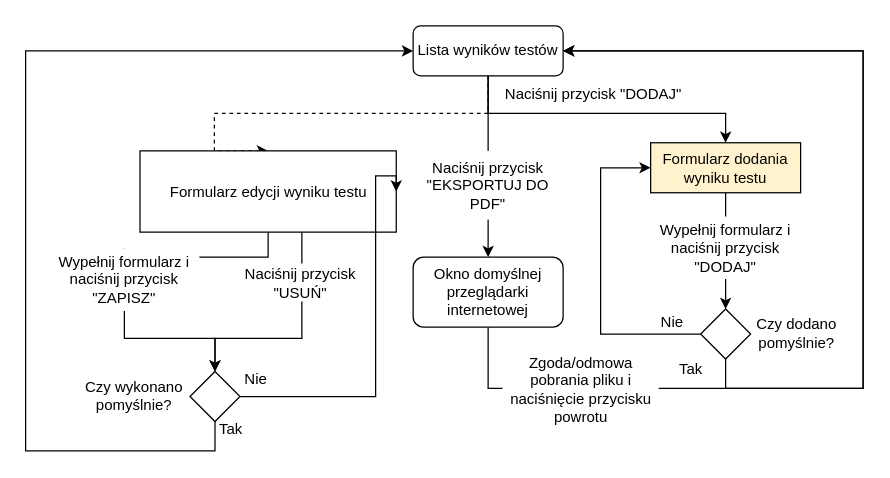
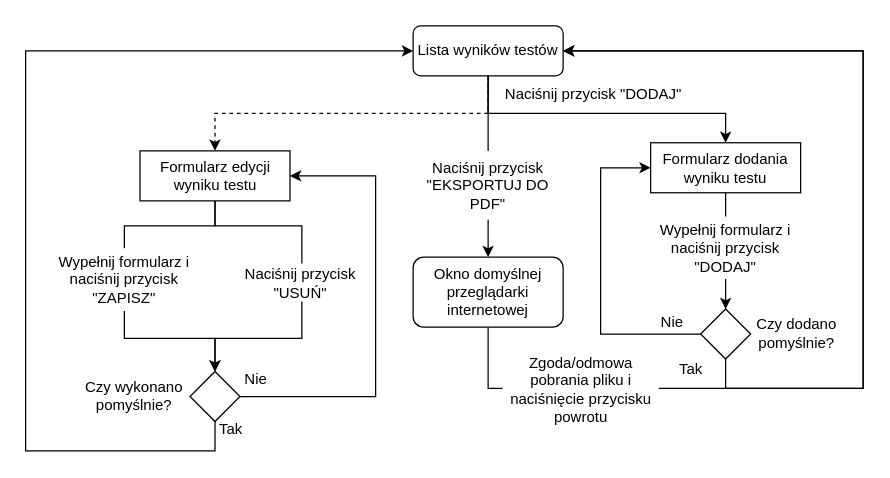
node "Formularz dodania wyniku testu": fillcolor #fff2cc -> #ffffff
node "Formularz edycji wyniku testu": size 256x81 -> 150x50
